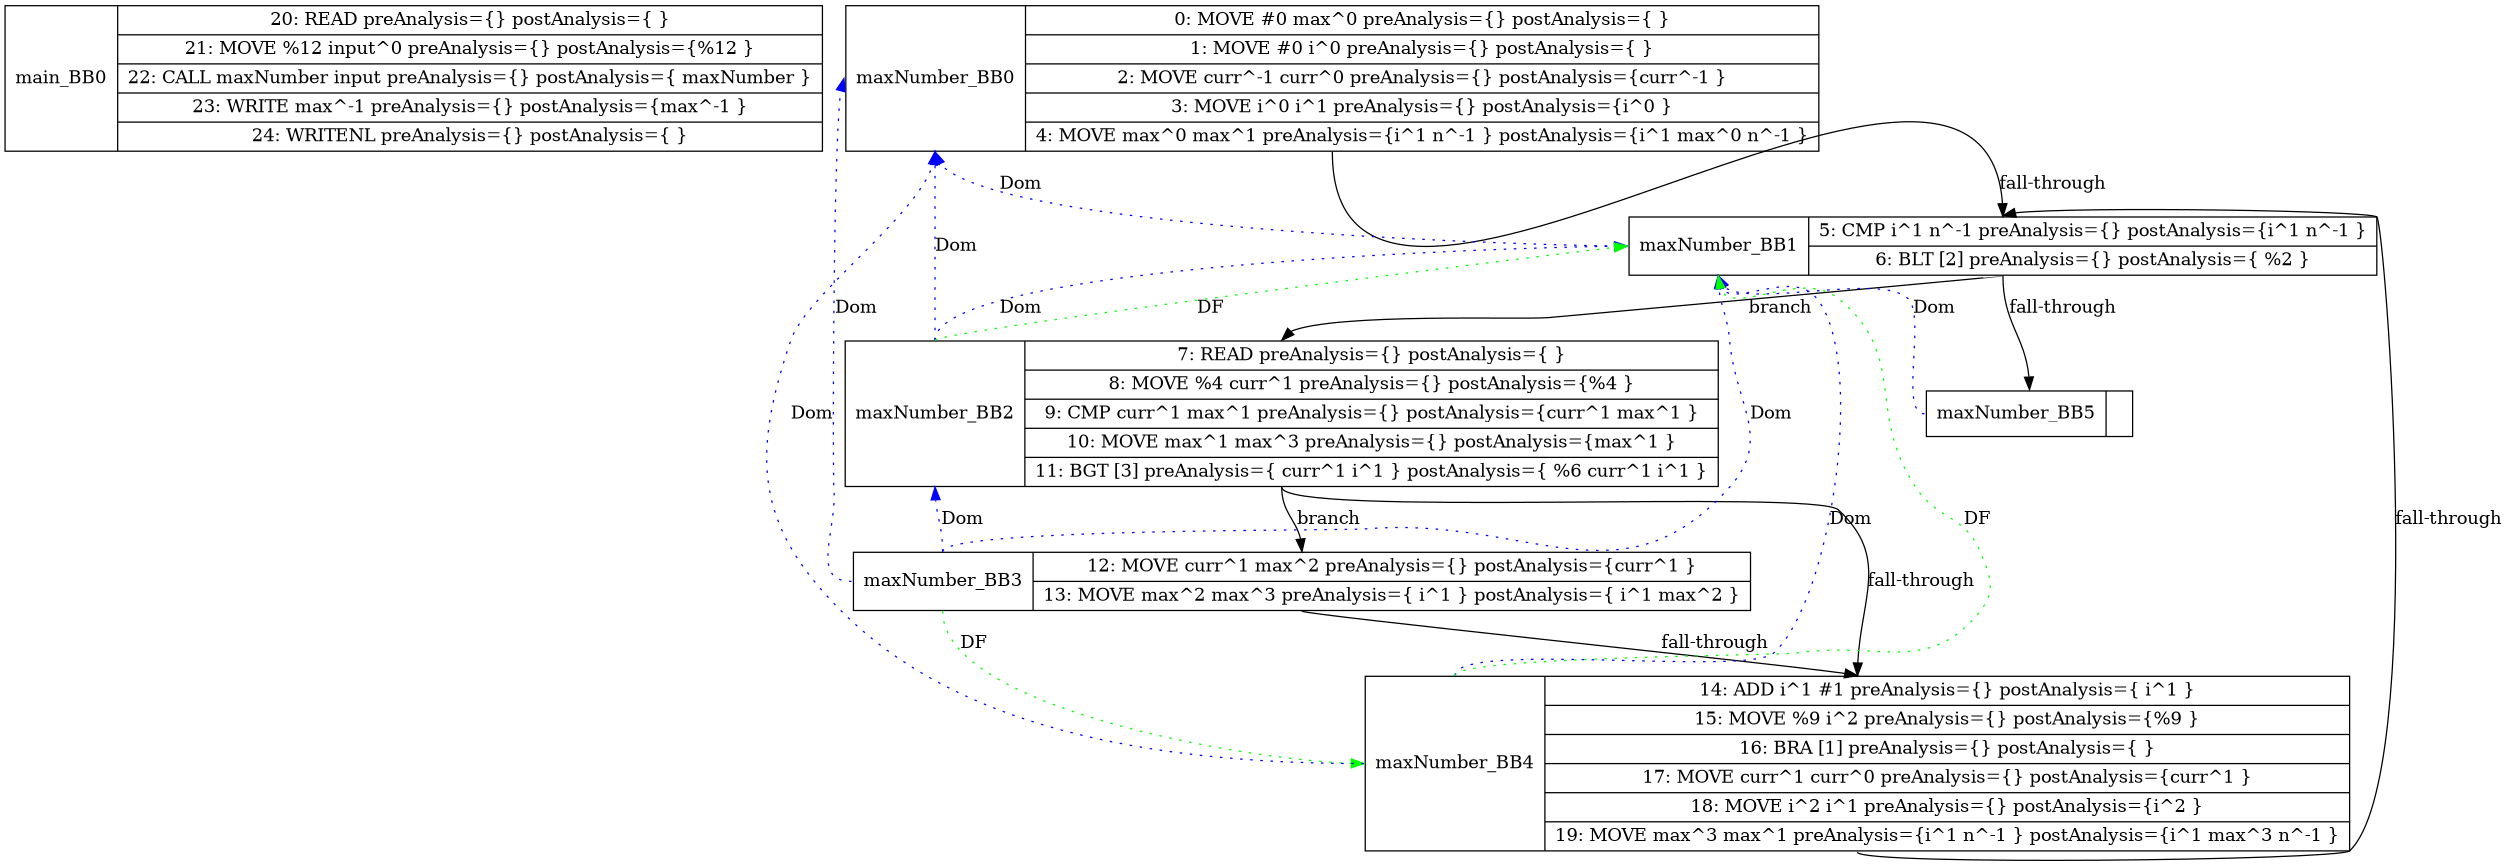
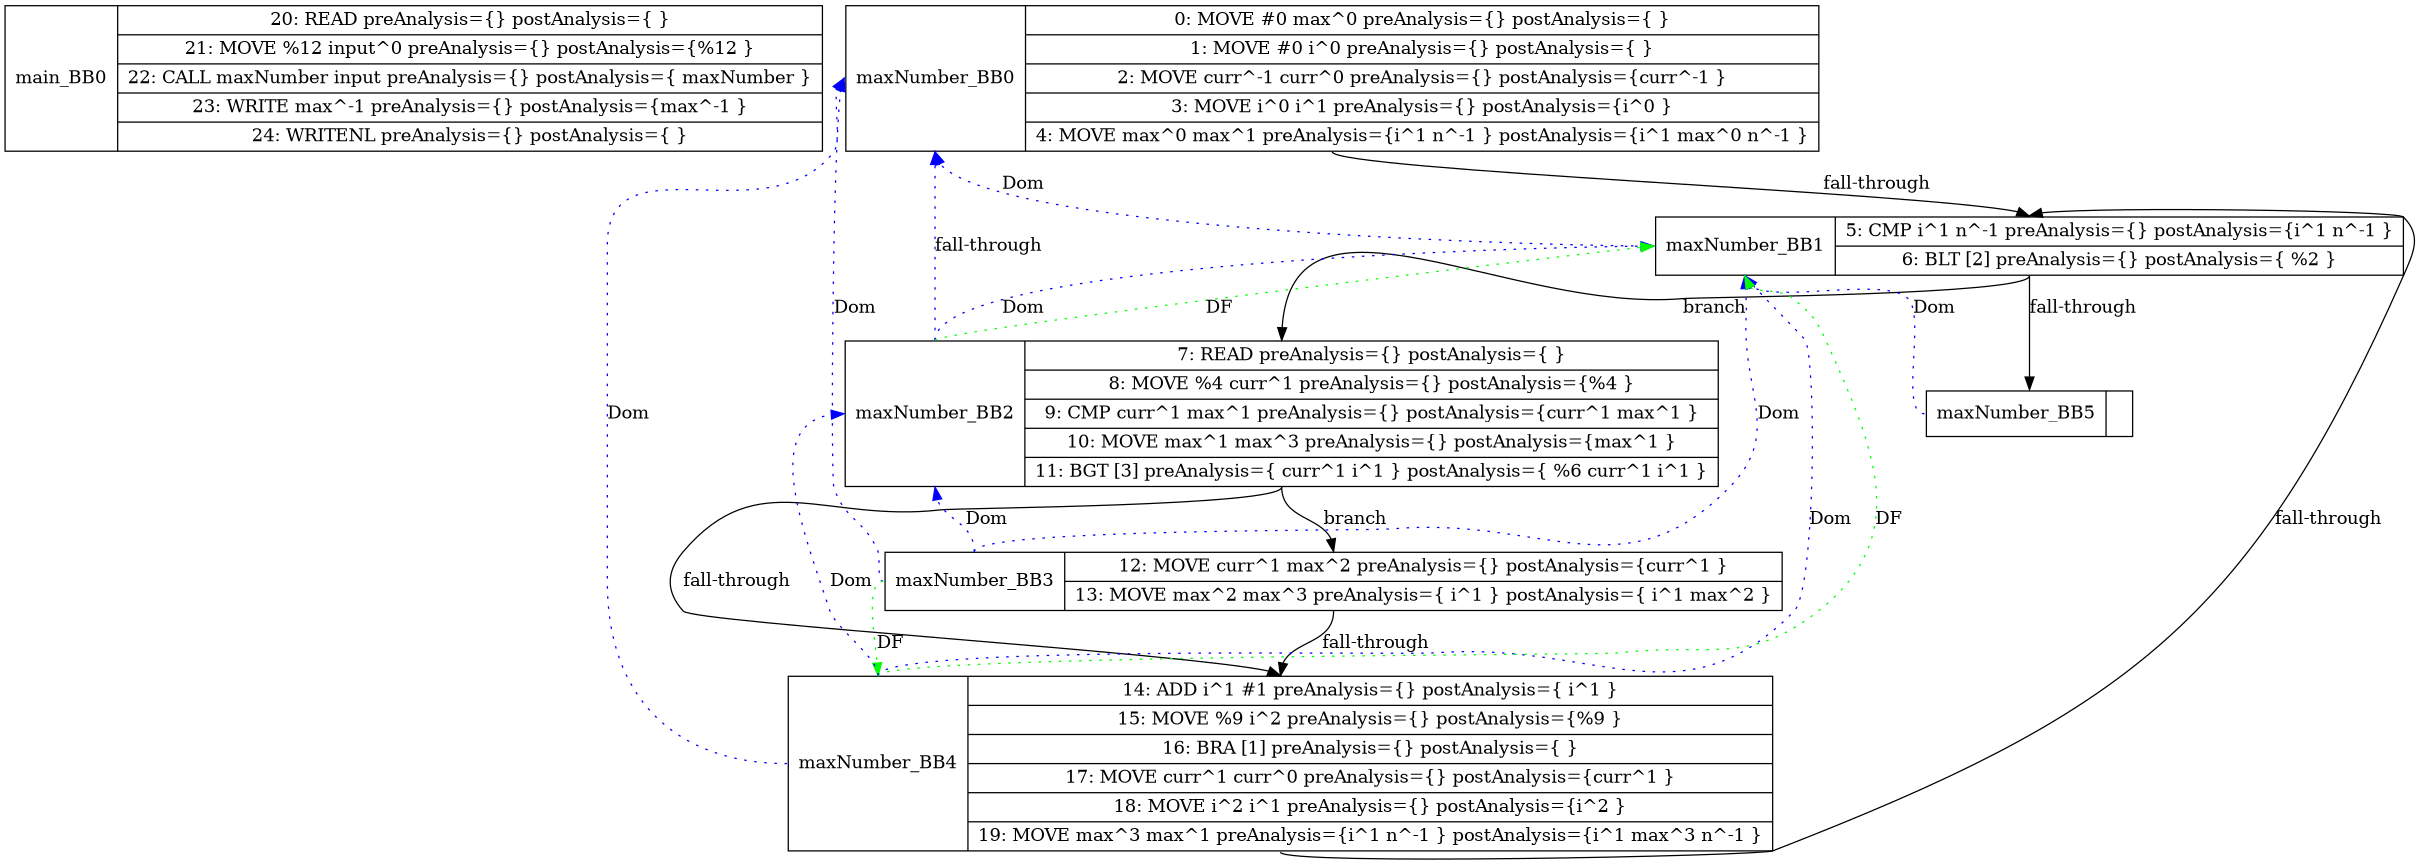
edge "maxNumber_BB2" -> "maxNumber_BB0": label "Dom" -> "fall-through"
edge "maxNumber_BB4" -> "maxNumber_BB2": added, label "Dom"
